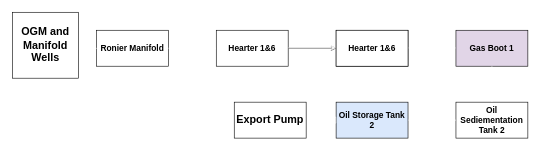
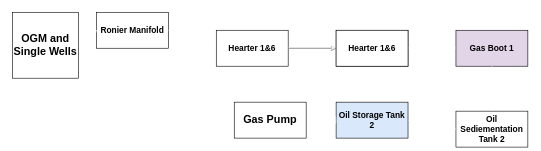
node "OGM and Manifold Wells": label "OGM and Manifold Wells" -> "OGM and Single Wells"
node "Ronier Manifold": moved (132, 48) -> (132, 30)
node "Export Pump": label "Export Pump" -> "Gas Pump"
node "Oil Sediementation Tank 2": moved (492, 120) -> (492, 129)
